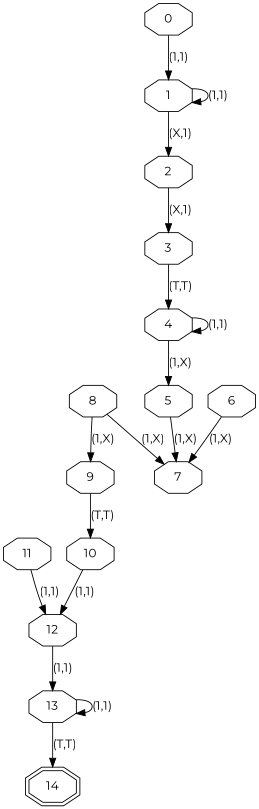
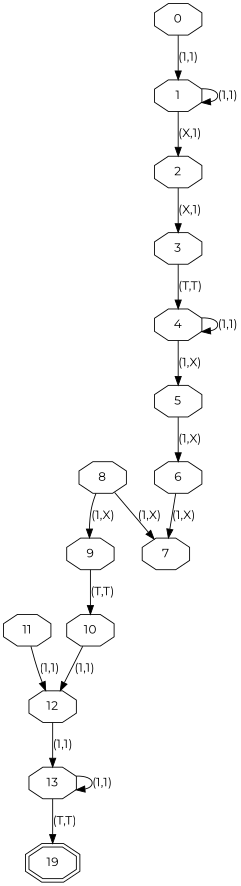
edge "5" -> "7": now "5" -> "6"
node "14": label "14" -> "19"
